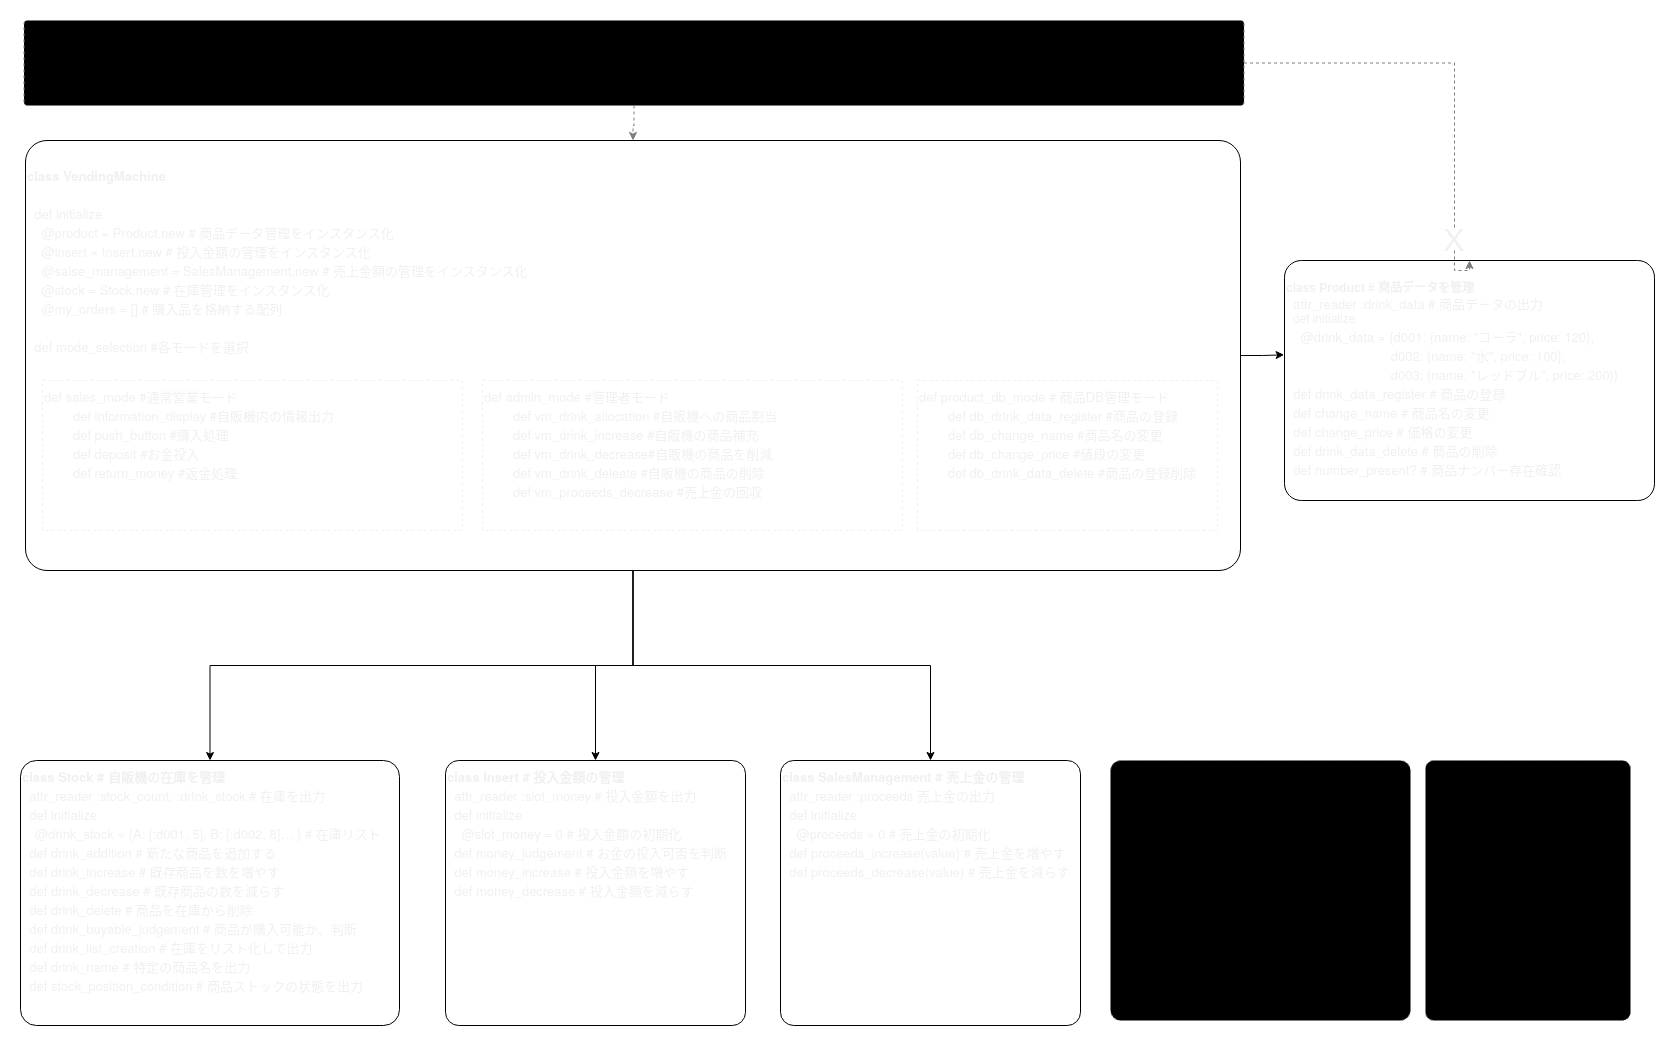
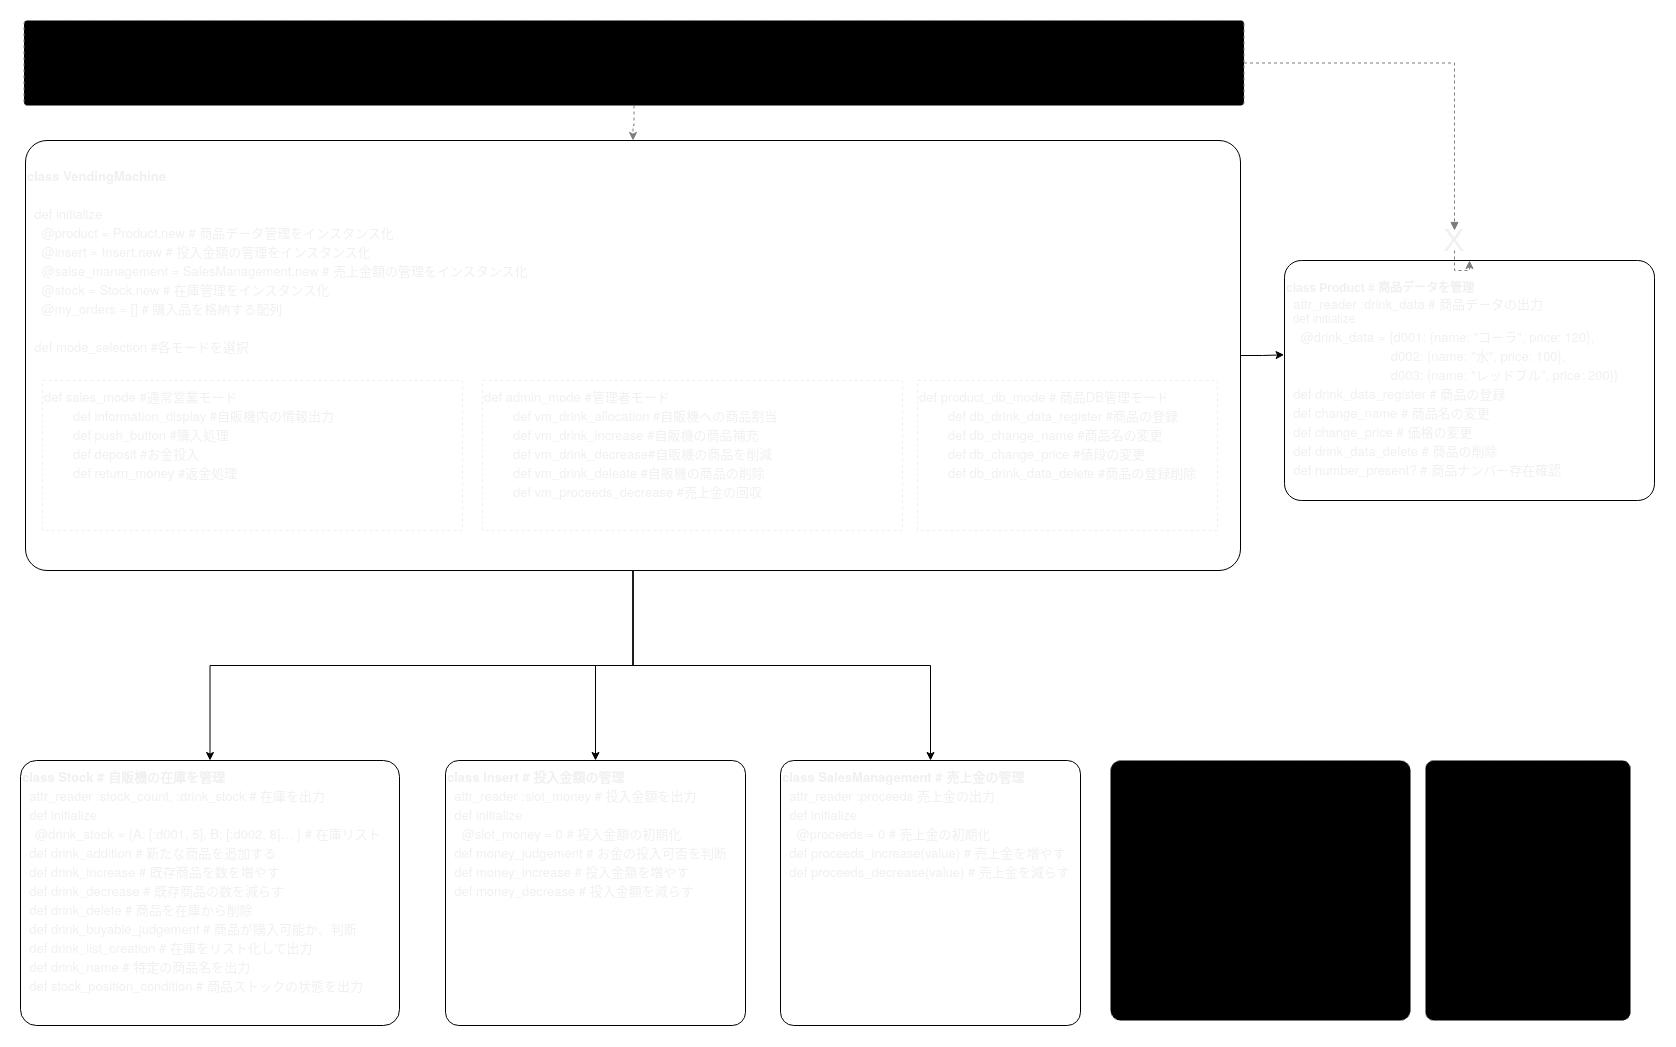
edge "class VendingMachinCloud 未実装" -- "X": arrowhead none -> block
